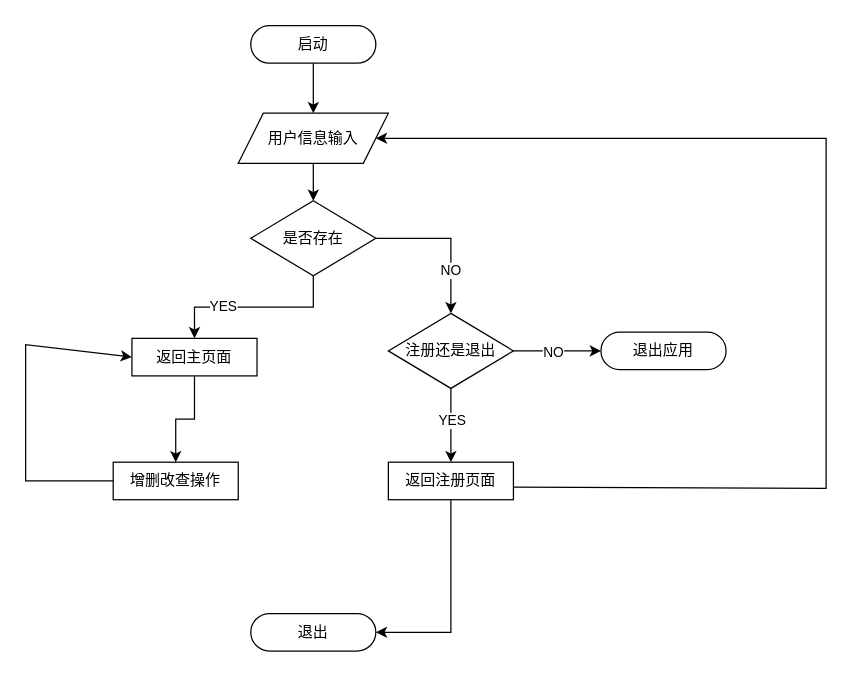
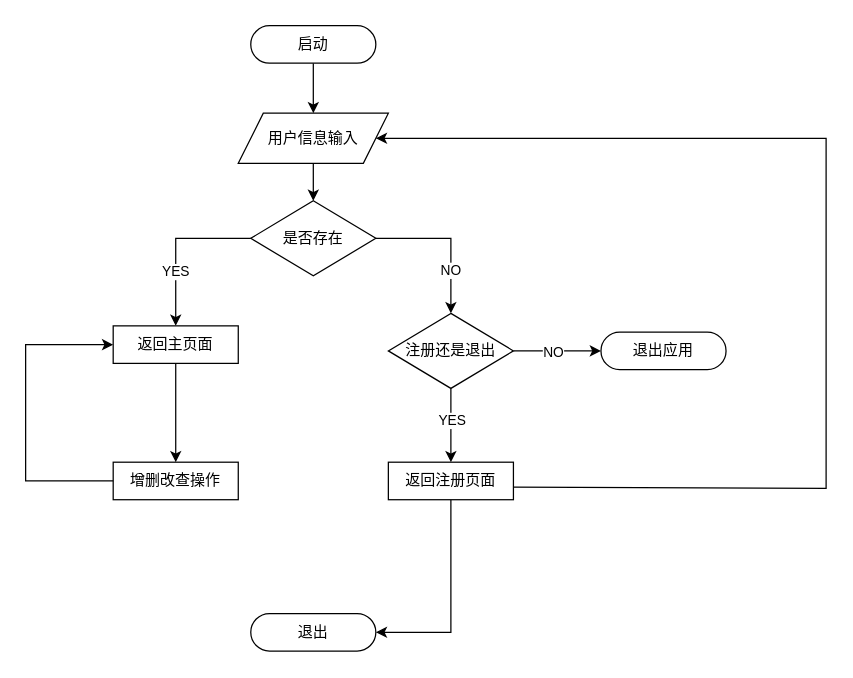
node "返回主页面": moved (194, 357) -> (176, 344)
